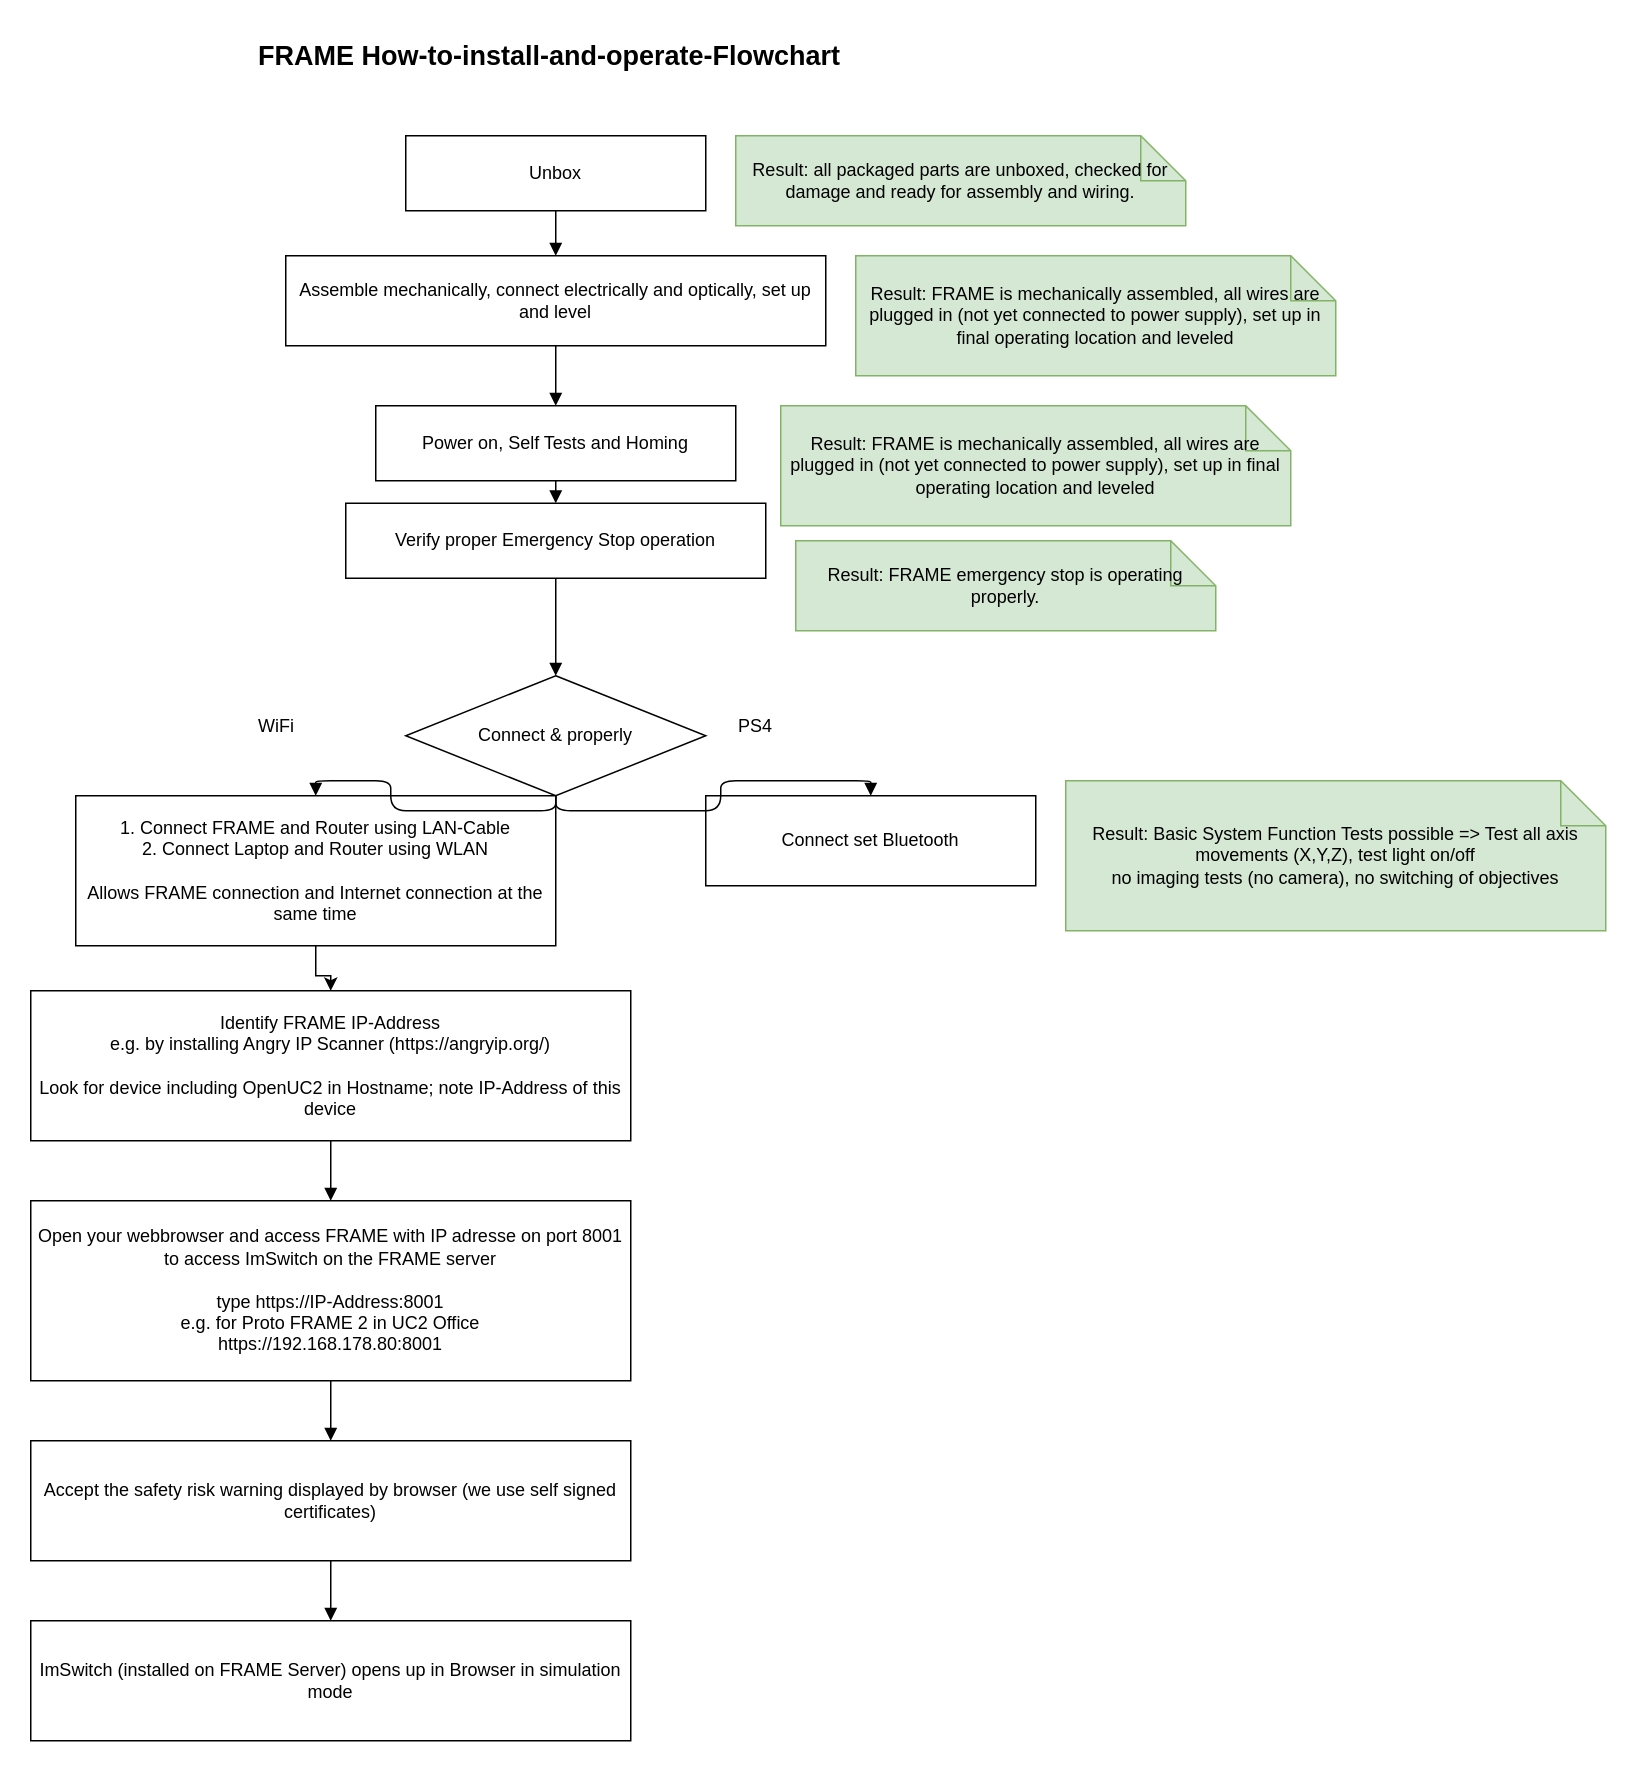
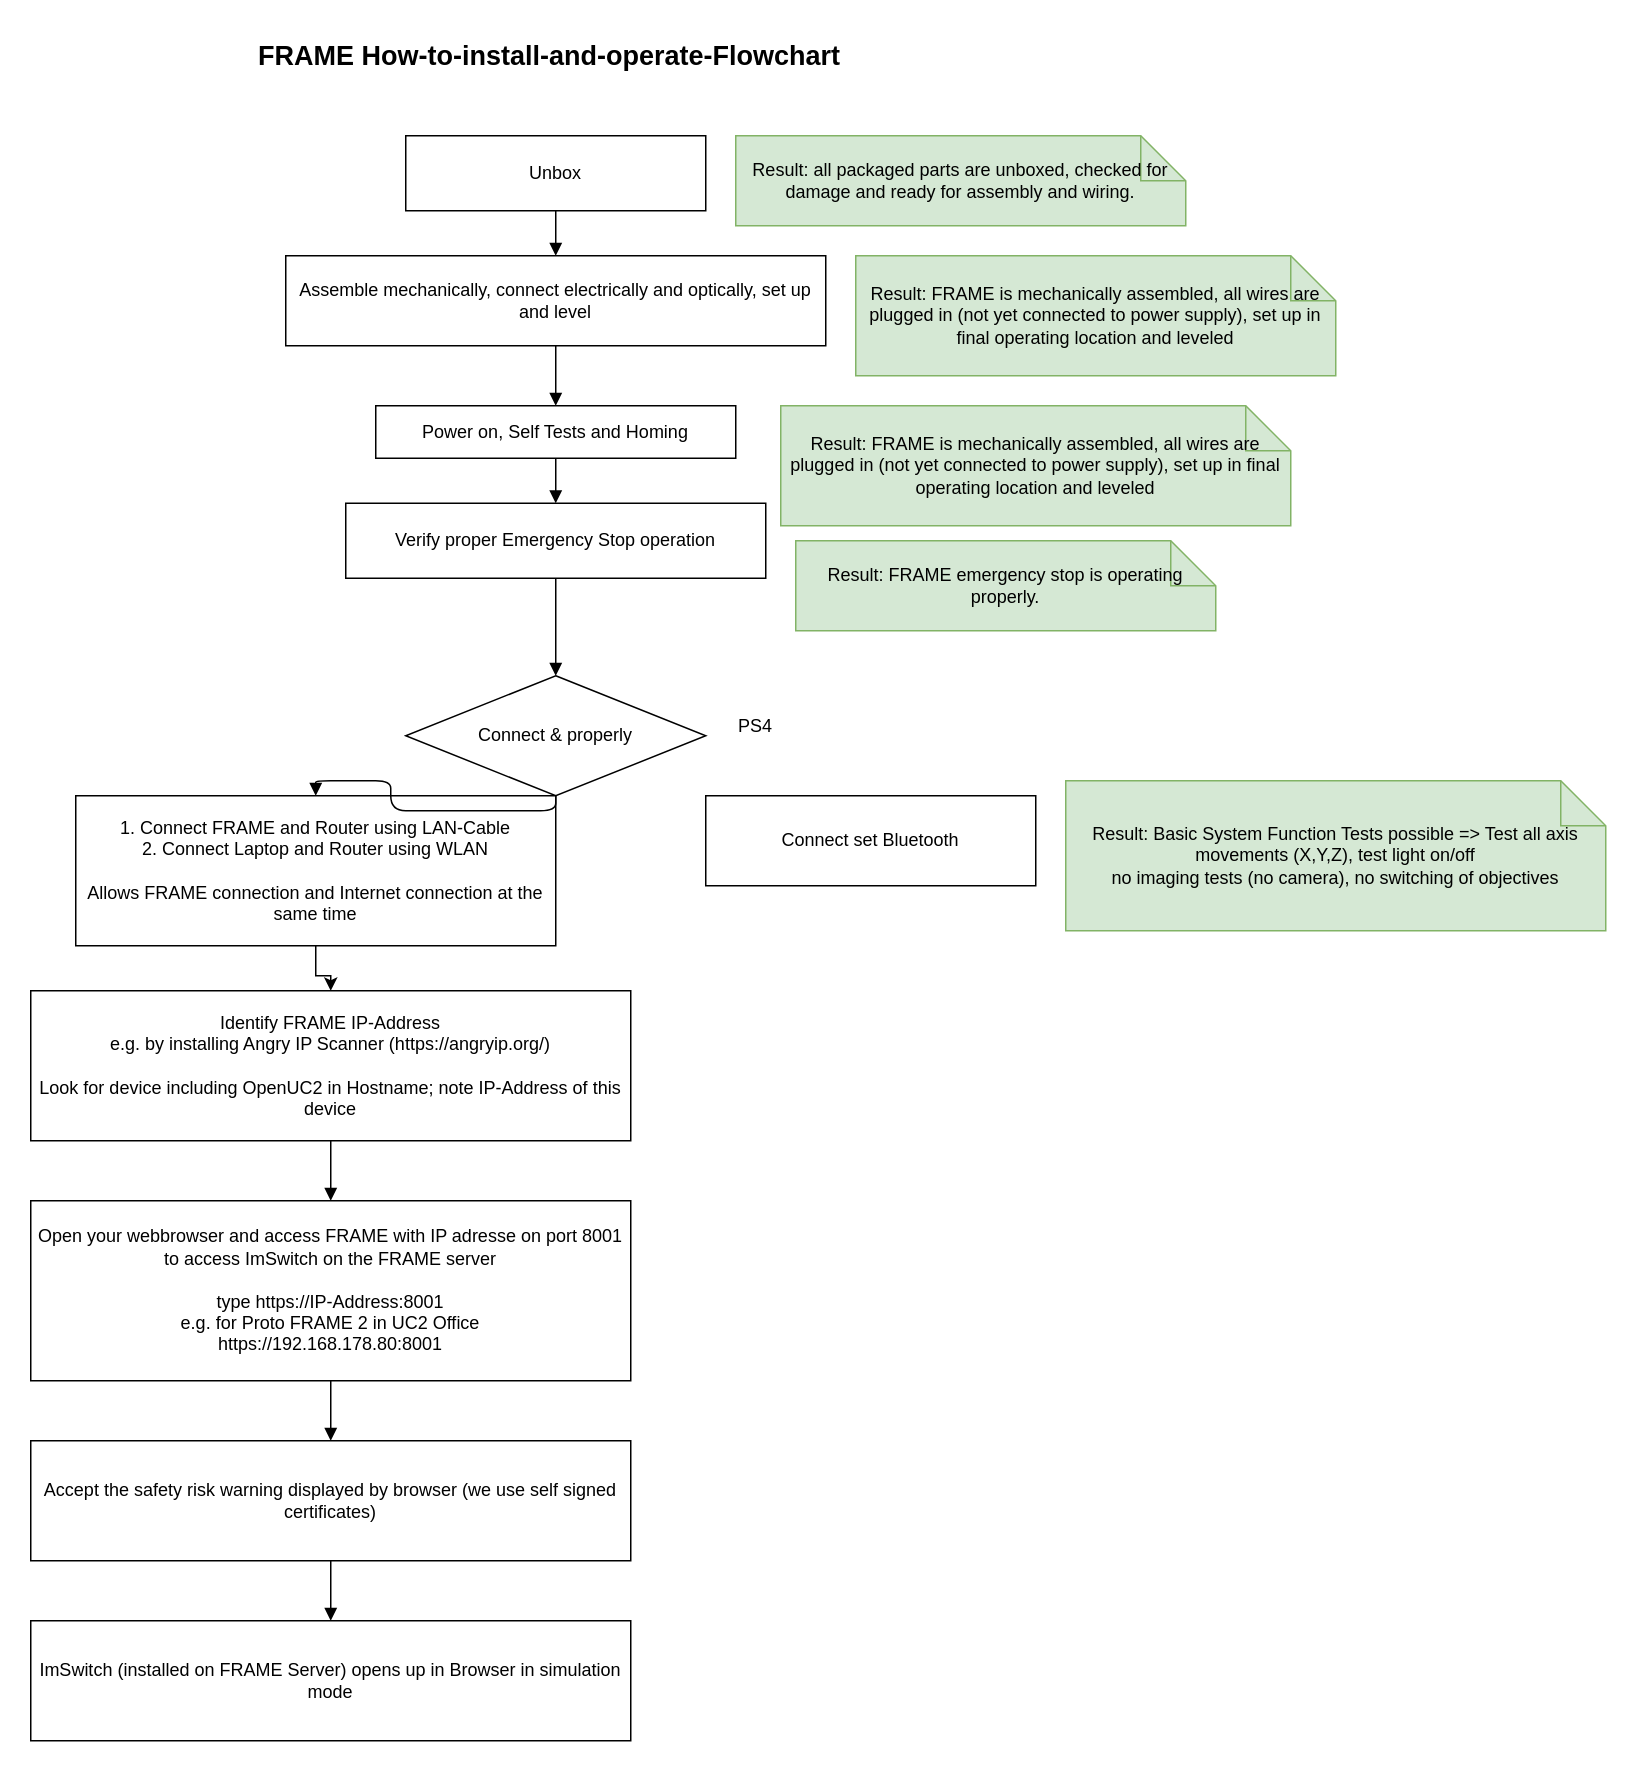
node "Power on, Self Tests and Homing": size 360x75 -> 360x53
node "WiFi": removed
edge "Connect & properly" -> "Connect set Bluetooth": removed
